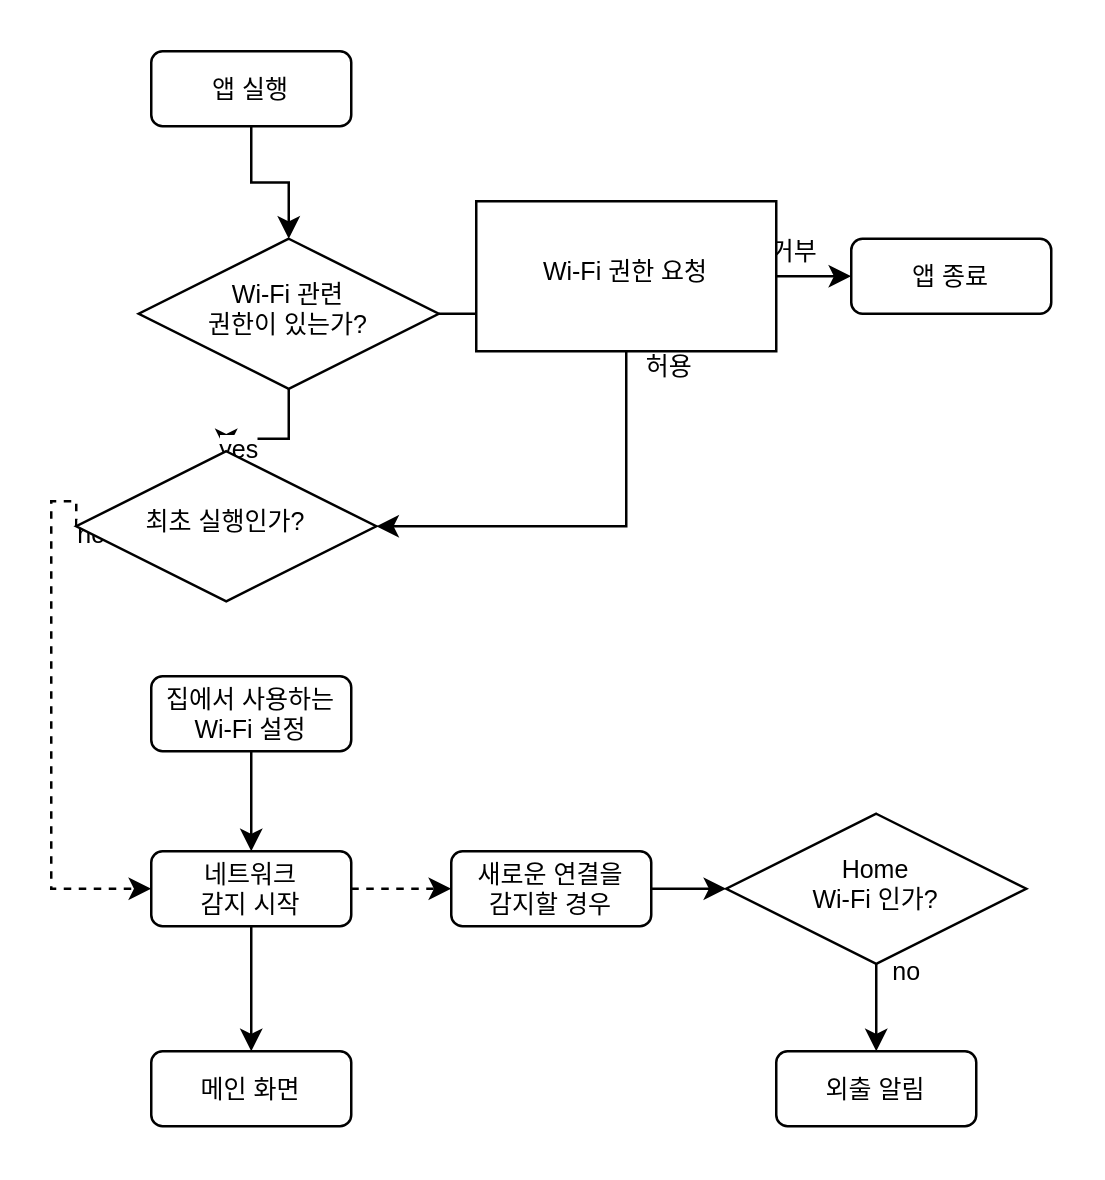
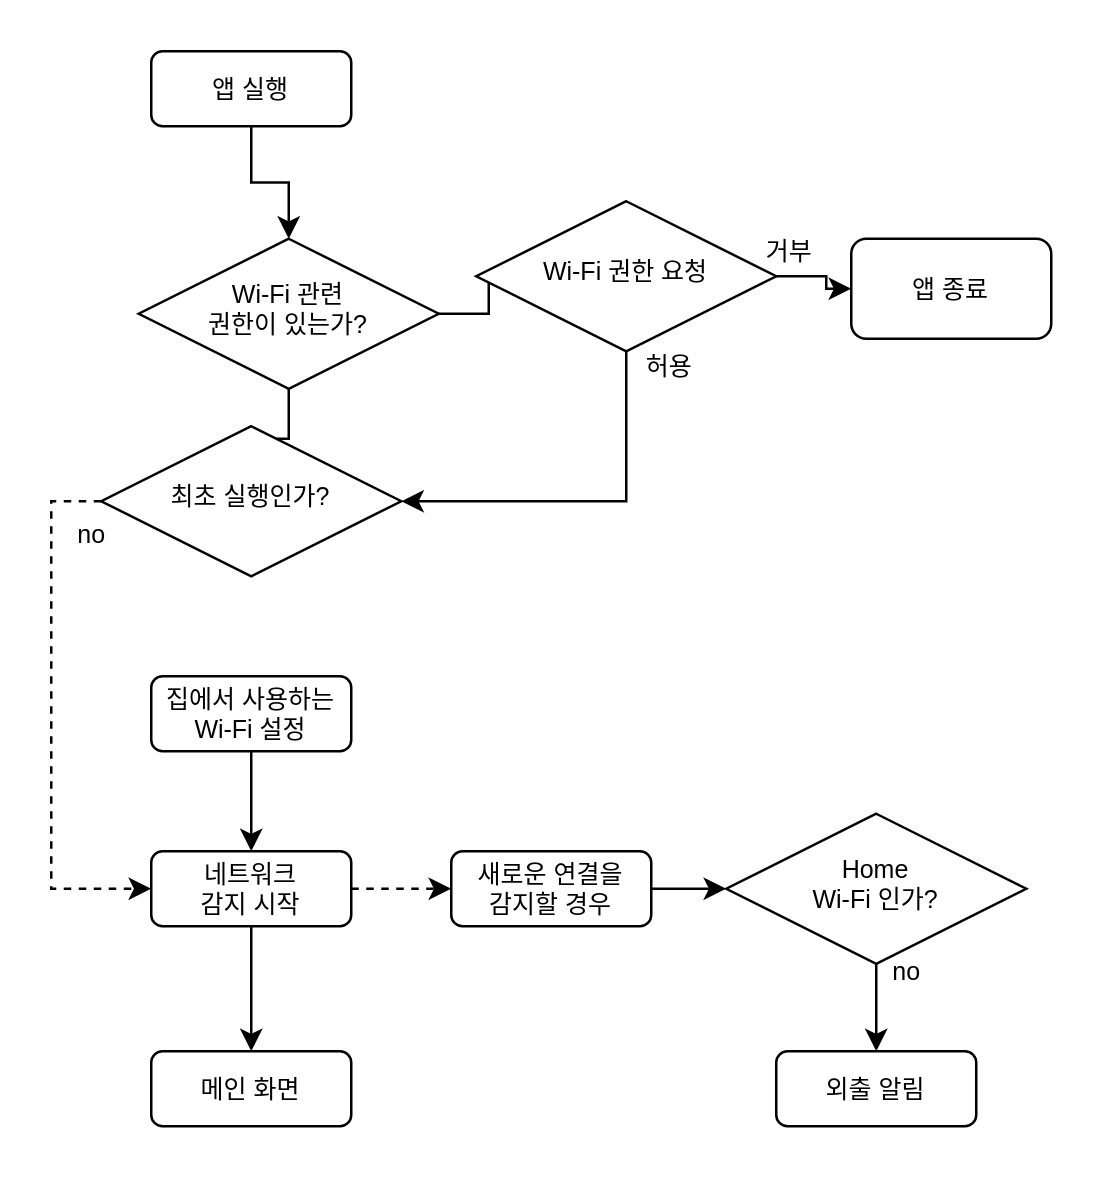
node "Wi-Fi 권한 요청": shape rectangle -> diamond
node "앱 종료": size 200x75 -> 200x100
node "최초 실행인가?": moved (226, 526) -> (251, 501)
